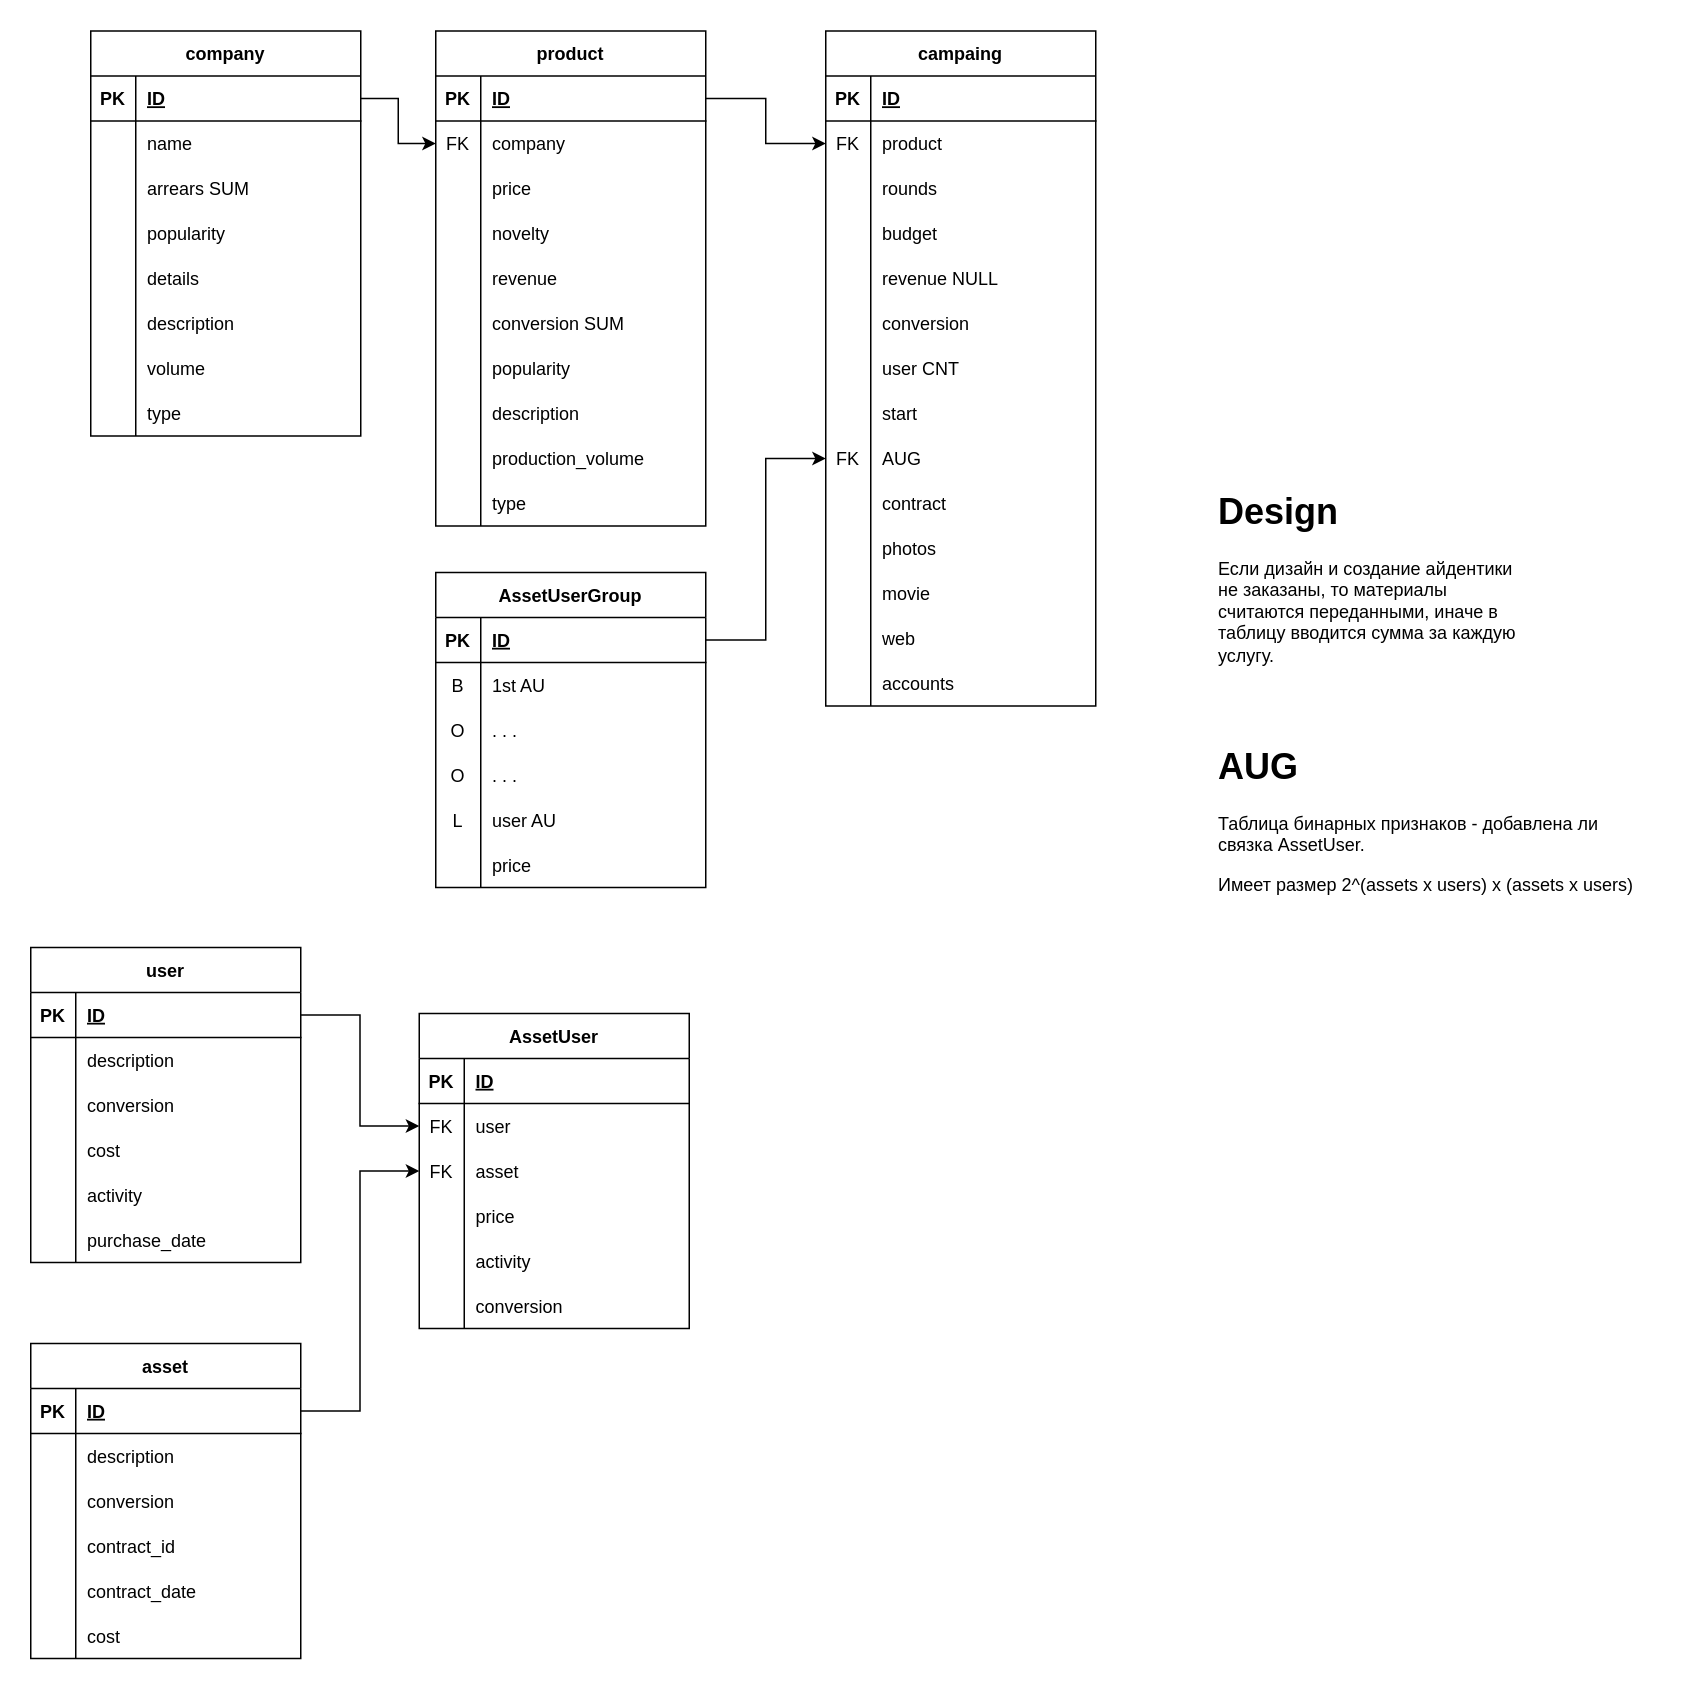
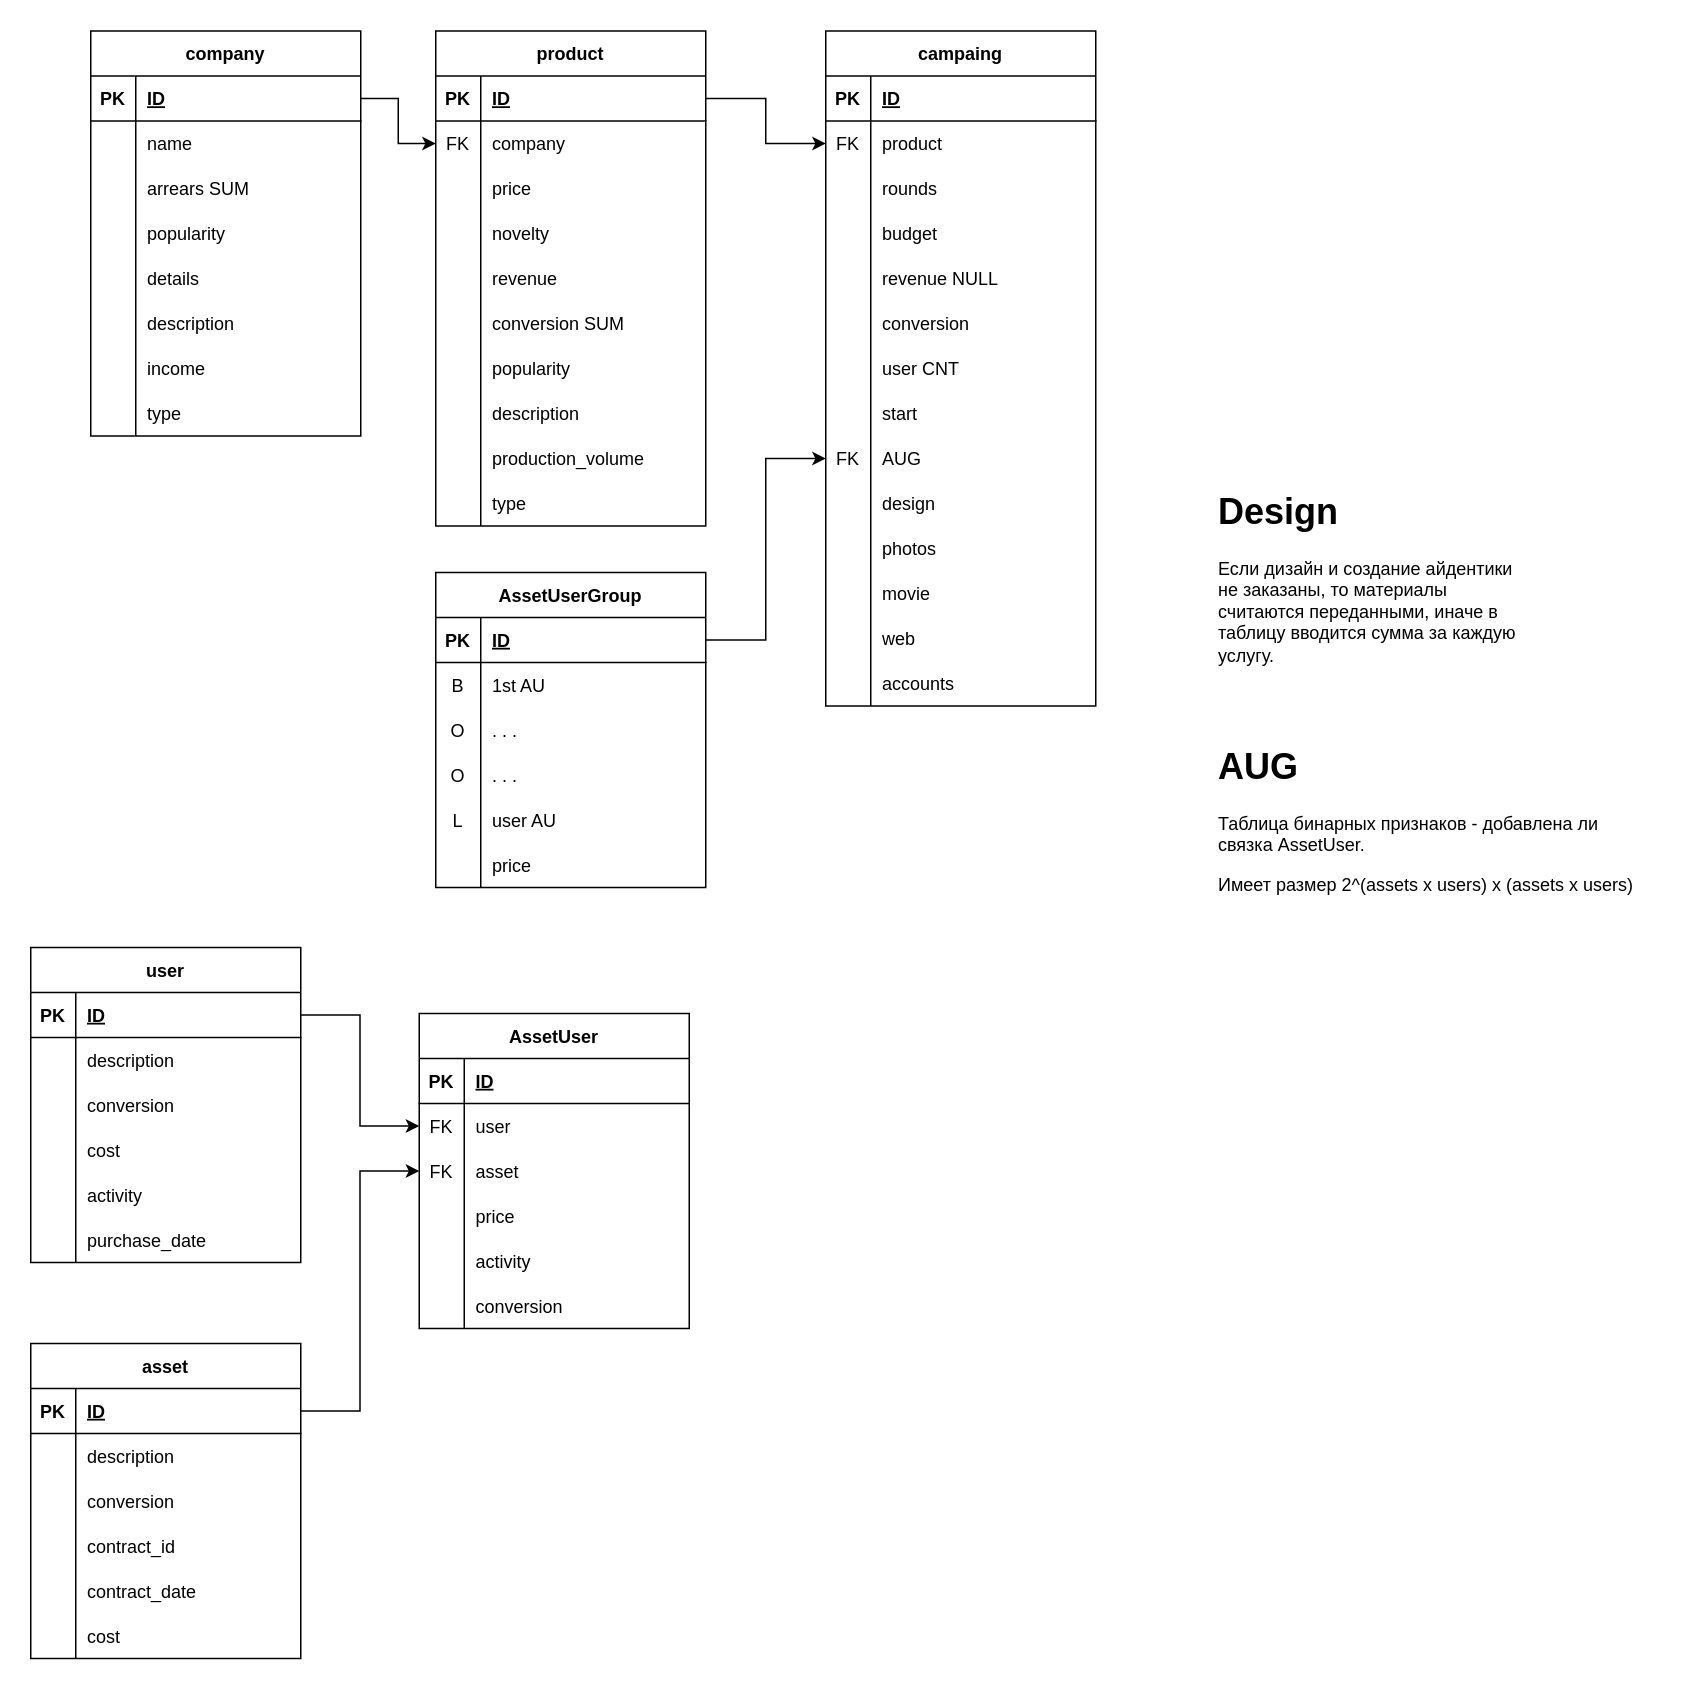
node "volume": label "volume" -> "income"
node "contract": label "contract" -> "design"
